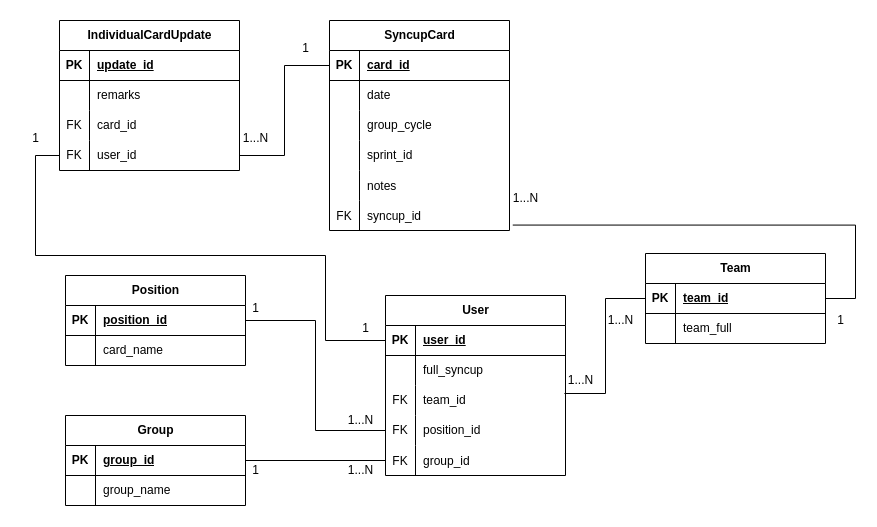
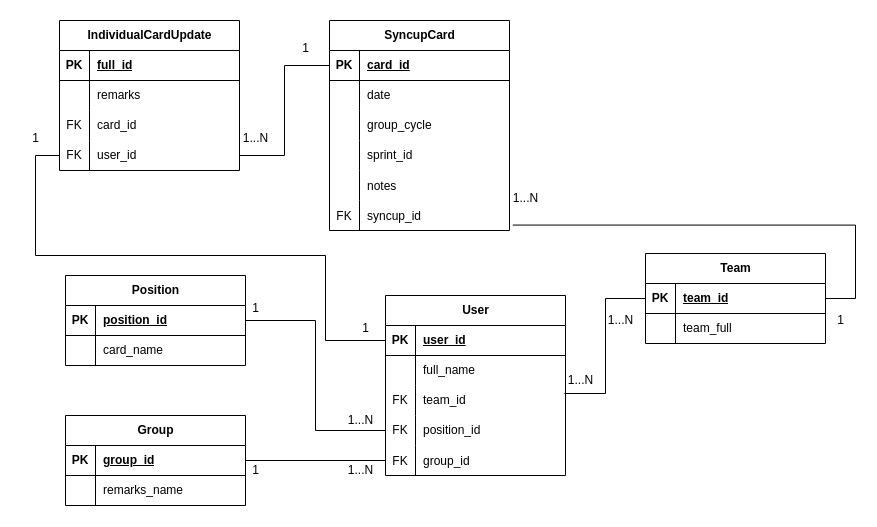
node "update_id": label "update_id" -> "full_id"
node "full_syncup": label "full_syncup" -> "full_name"
node "group_name": label "group_name" -> "remarks_name"
